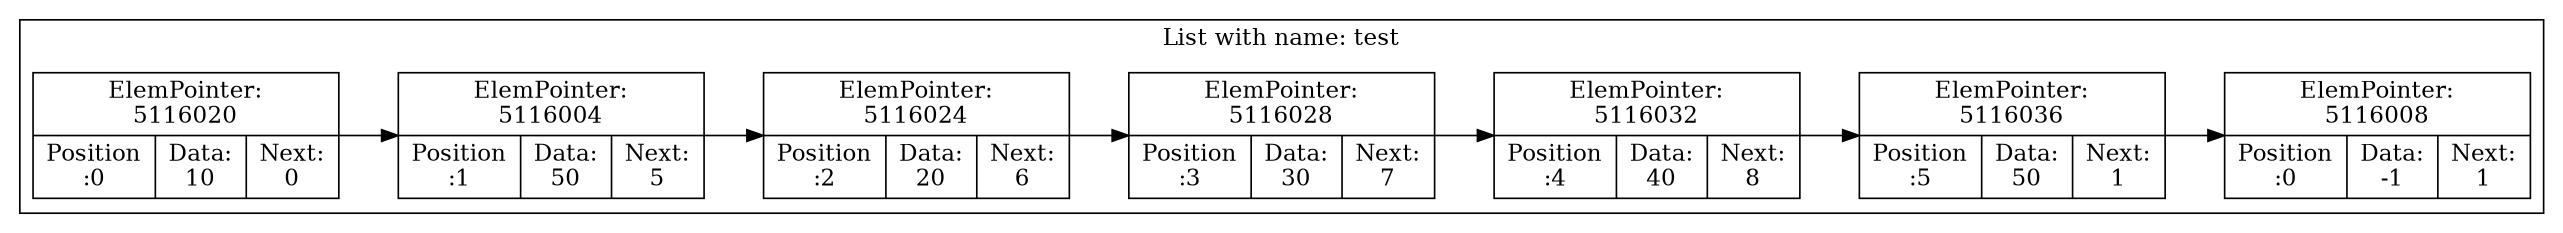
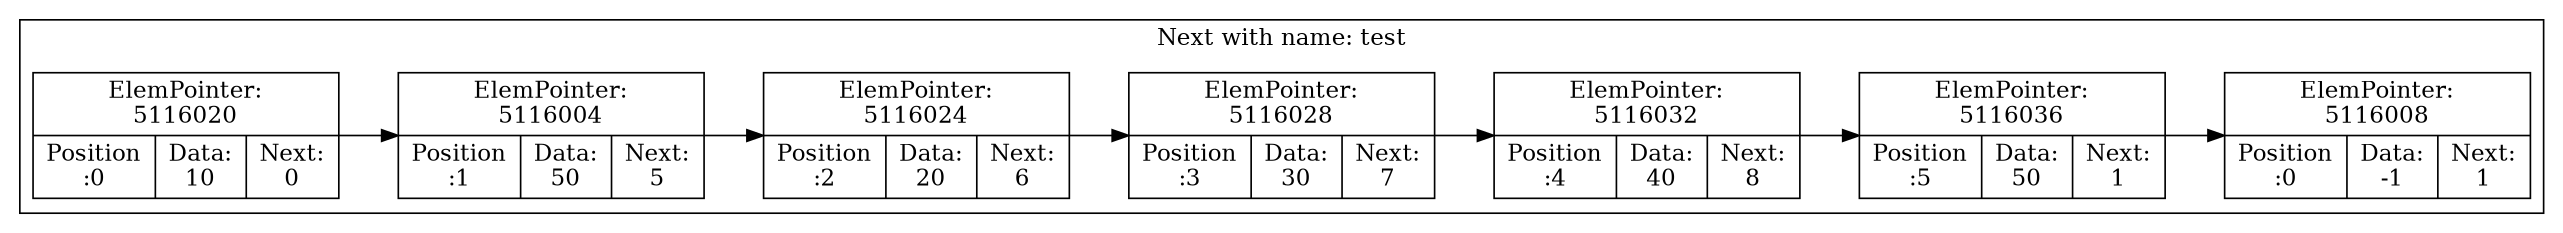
cluster "List with name: test": label "List with name: test" -> "Next with name: test"
